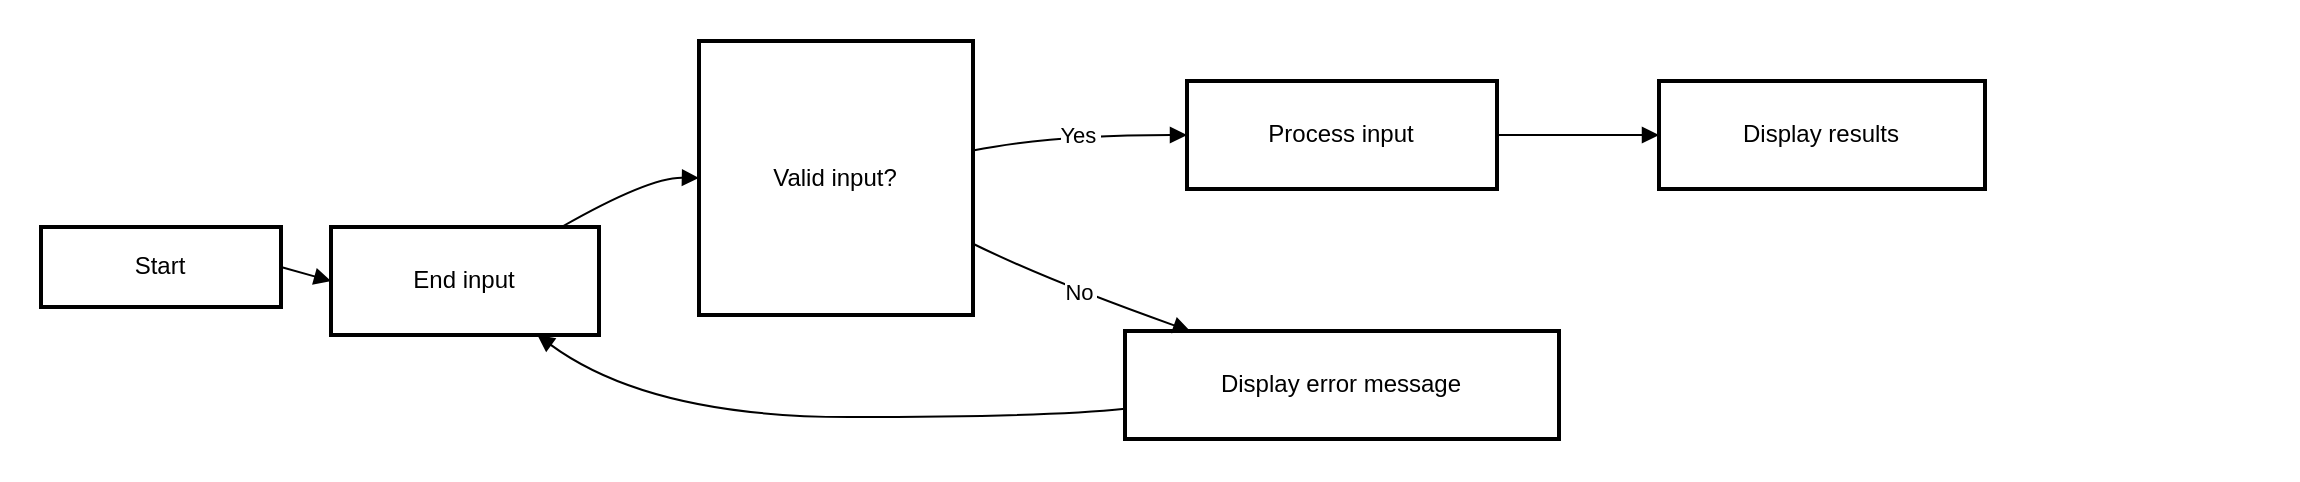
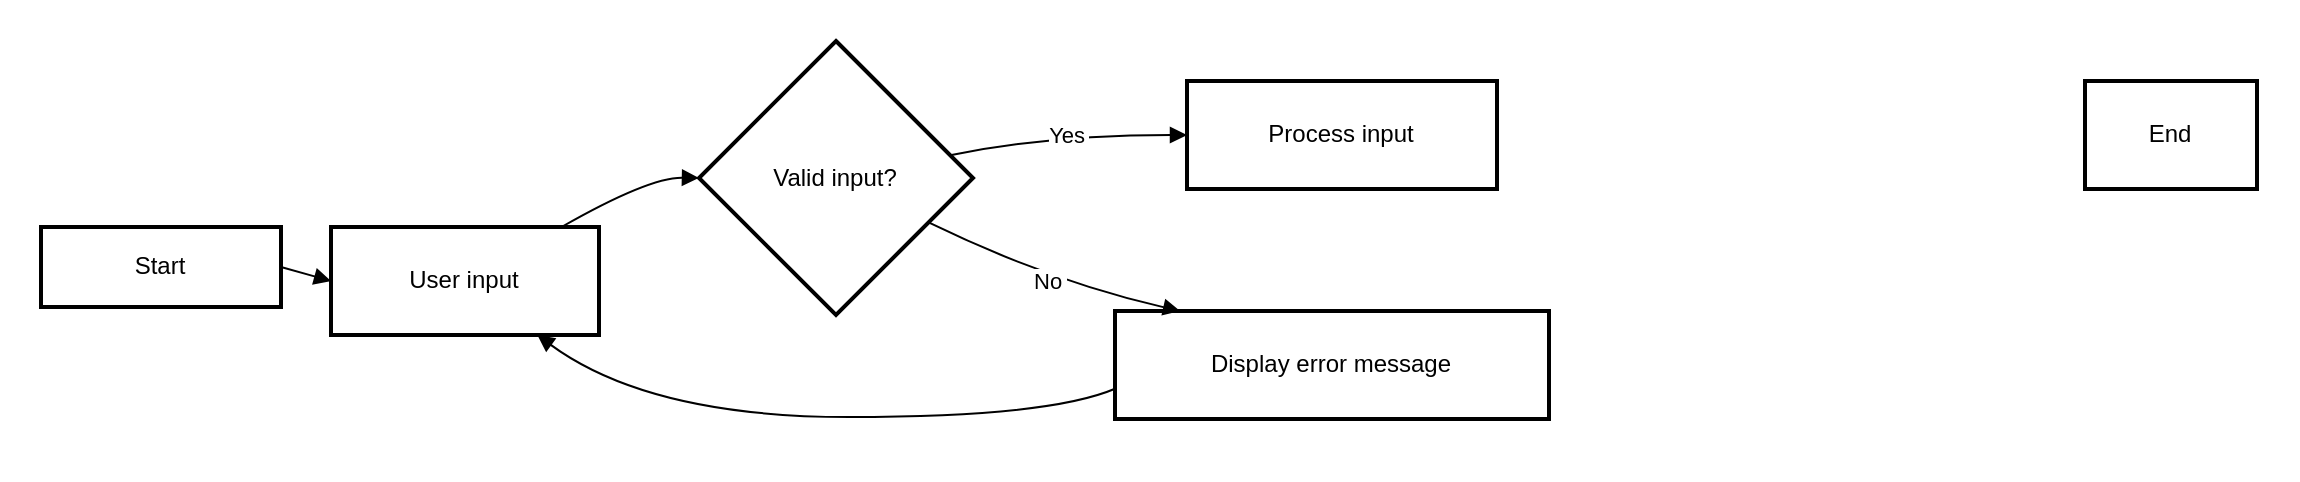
edge "Process input" -> "Display results": removed
node "Display results": removed
node "End": added
node "Valid input?": shape rectangle -> diamond
node "End input": label "End input" -> "User input"
node "Display error message": moved (1342, 385) -> (1332, 365)
